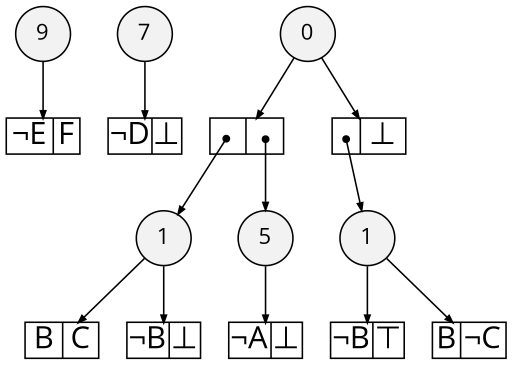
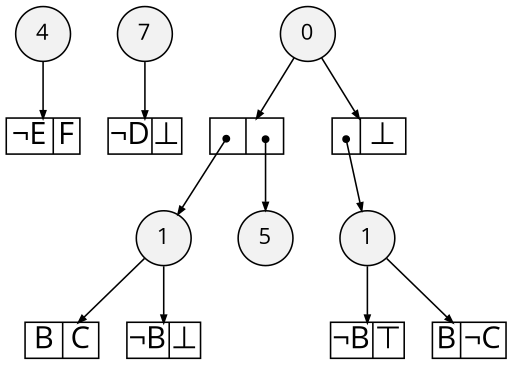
node "9": label "9" -> "4"
node "¬A": removed
